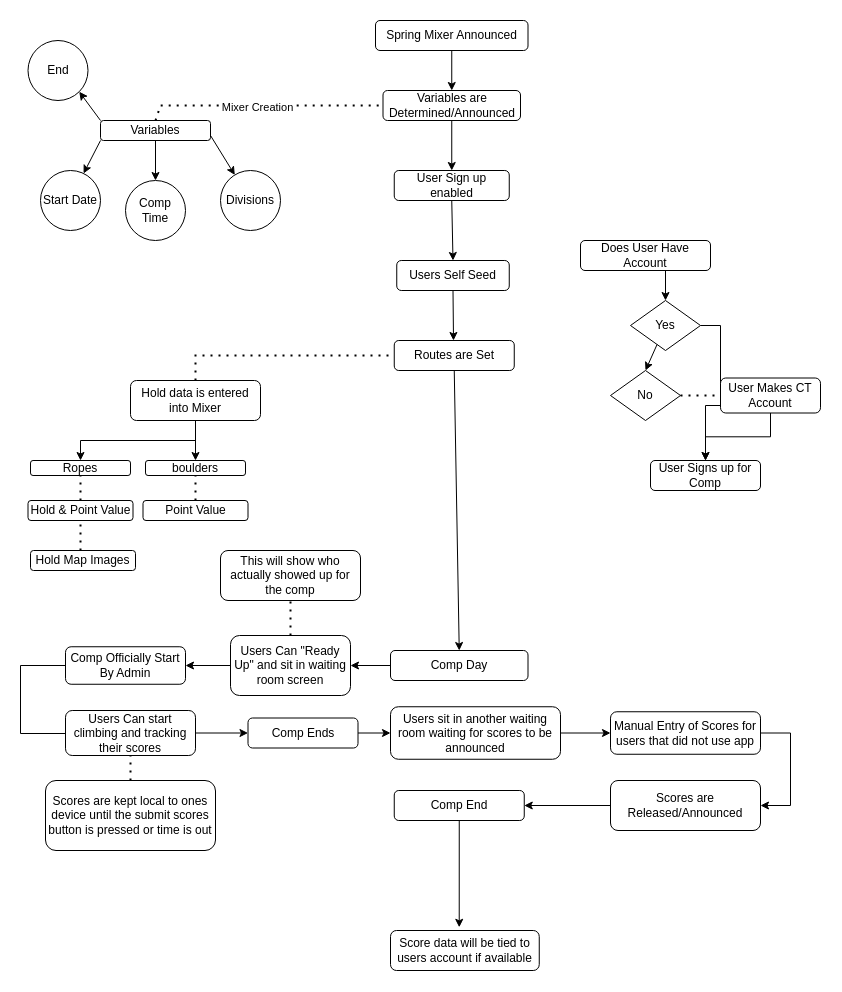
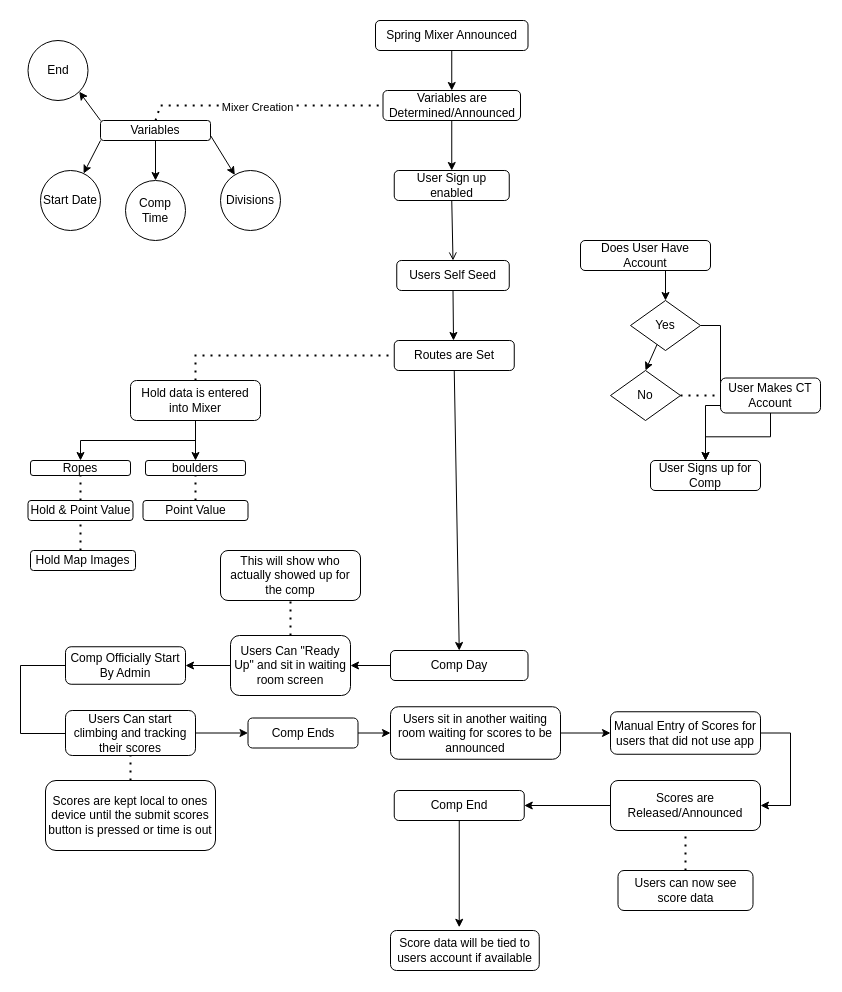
edge "User Sign up enabled" -> "Users Self Seed": arrowhead classic -> open
edge "Scores are Released/Announced" -- "Users can now see score data": added
node "Users can now see score data": added
